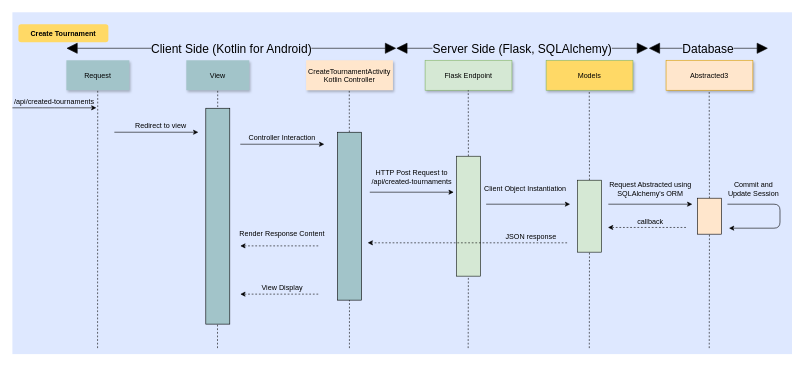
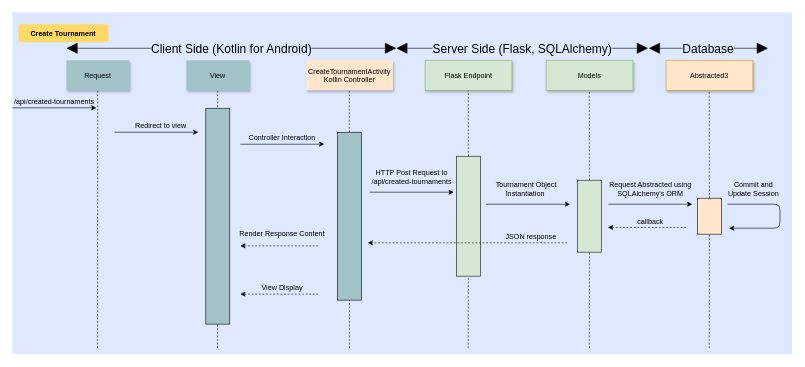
node "Models": fillcolor #ffd966 -> #d5e8d4
node "Client Object Instantiation": label "Client Object Instantiation" -> "Tournament Object Instantiation"
